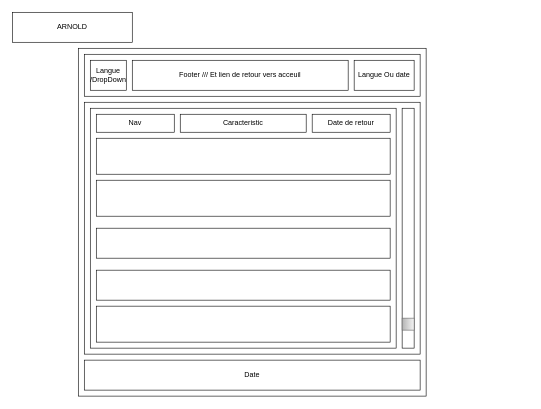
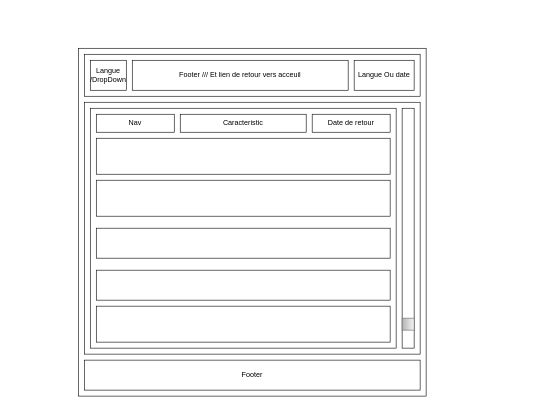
node "ARNOLD": removed
node "Date": label "Date" -> "Footer"
